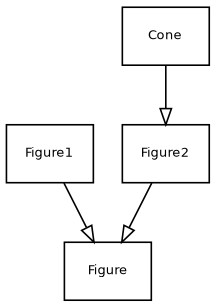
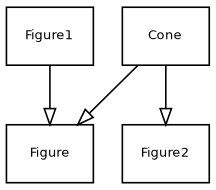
edge "Figure2" -> "Figure": now "Cone" -> "Figure"
